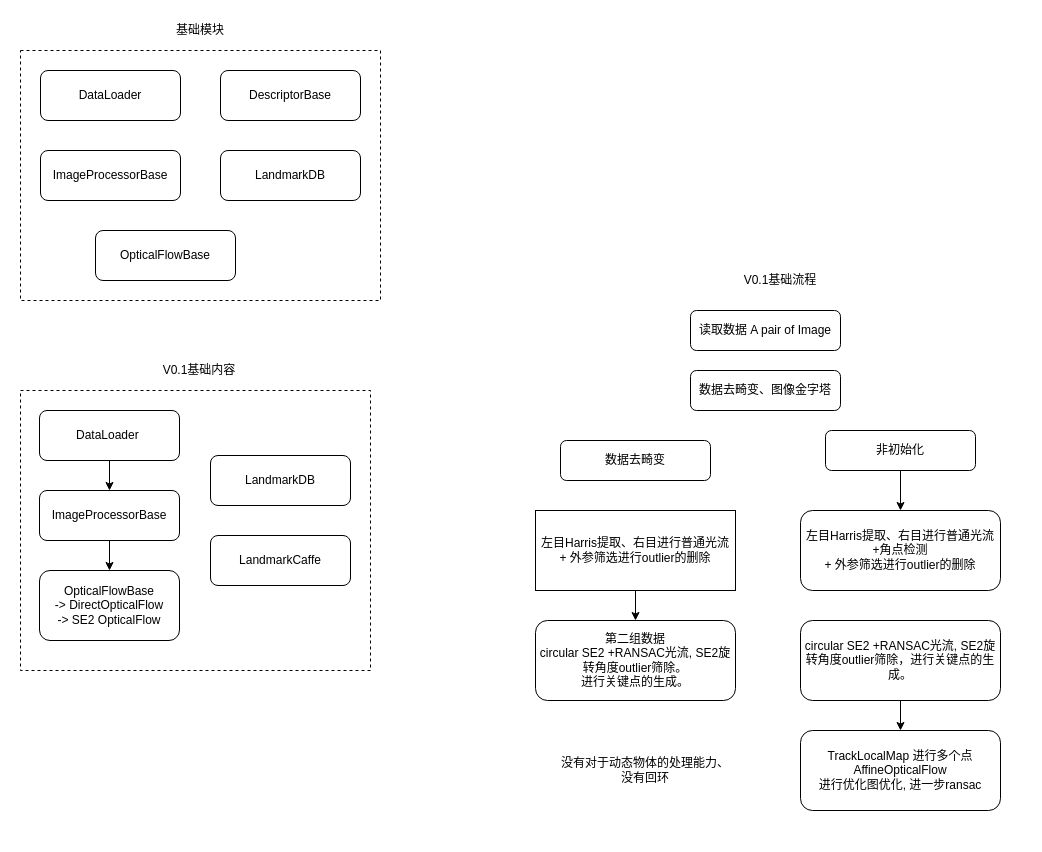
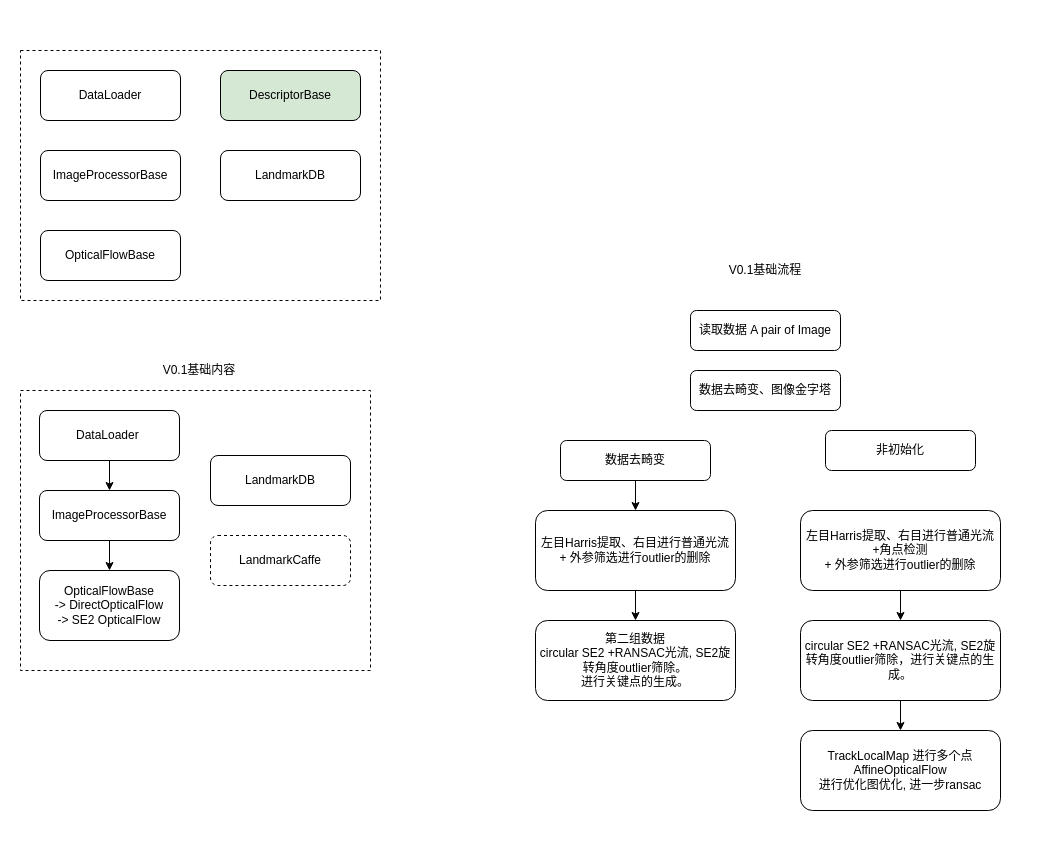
node "基础模块": removed
node "DescriptorBase": fillcolor #ffffff -> #d5e8d4
node "OpticalFlowBase": moved (166, 256) -> (111, 256)
node "V0.1基础流程": moved (781, 281) -> (766, 271)
edge "非初始化" -> "左目Harris提取、右目进行普通光流 +角点检测 + 外参筛选进行outlier的删除": removed
edge "数据去畸变" -> "左目Harris提取、右目进行普通光流 + 外参筛选进行outlier的删除": added
node "左目Harris提取、右目进行普通光流 + 外参筛选进行outlier的删除": shape rectangle -> rounded rectangle
node "LandmarkCaffe": style solid -> dashed
edge "左目Harris提取、右目进行普通光流 +角点检测 + 外参筛选进行outlier的删除" -> "circular SE2 +RANSAC光流, SE2旋转角度outlier筛除，进行关键点的生成。": added
node "没有对于动态物体的处理能力、 没有回环": removed
